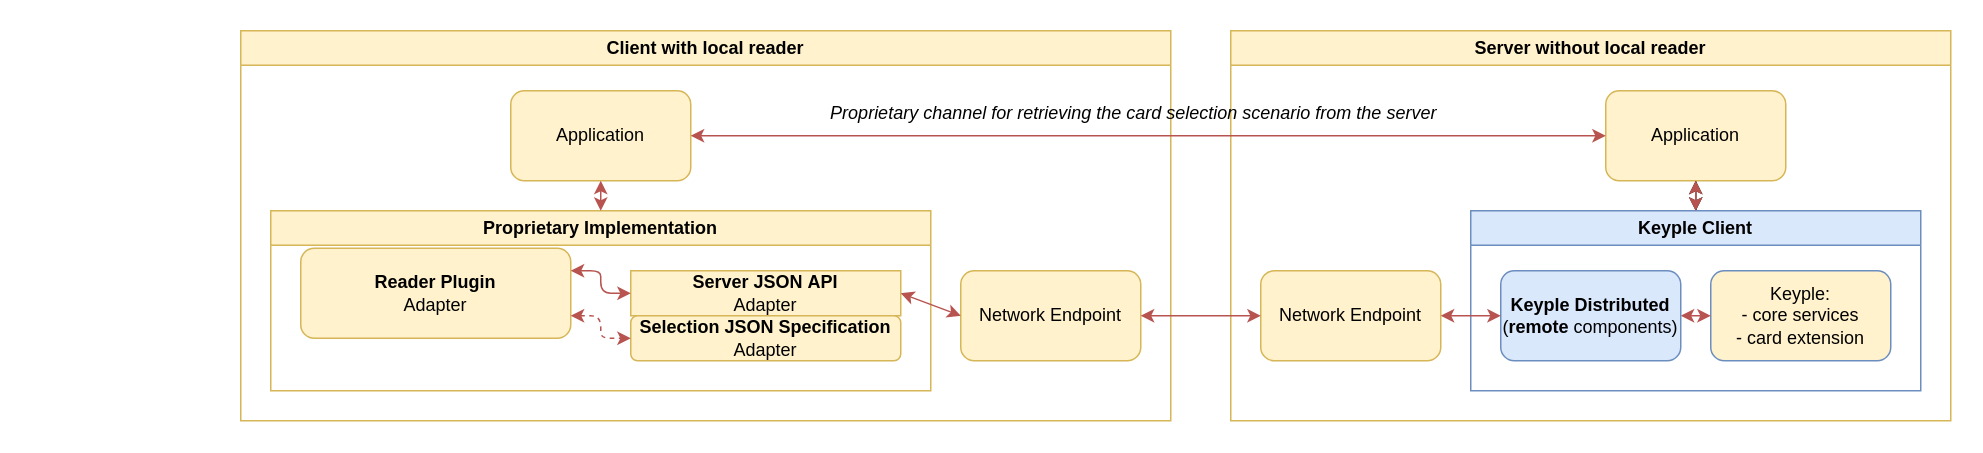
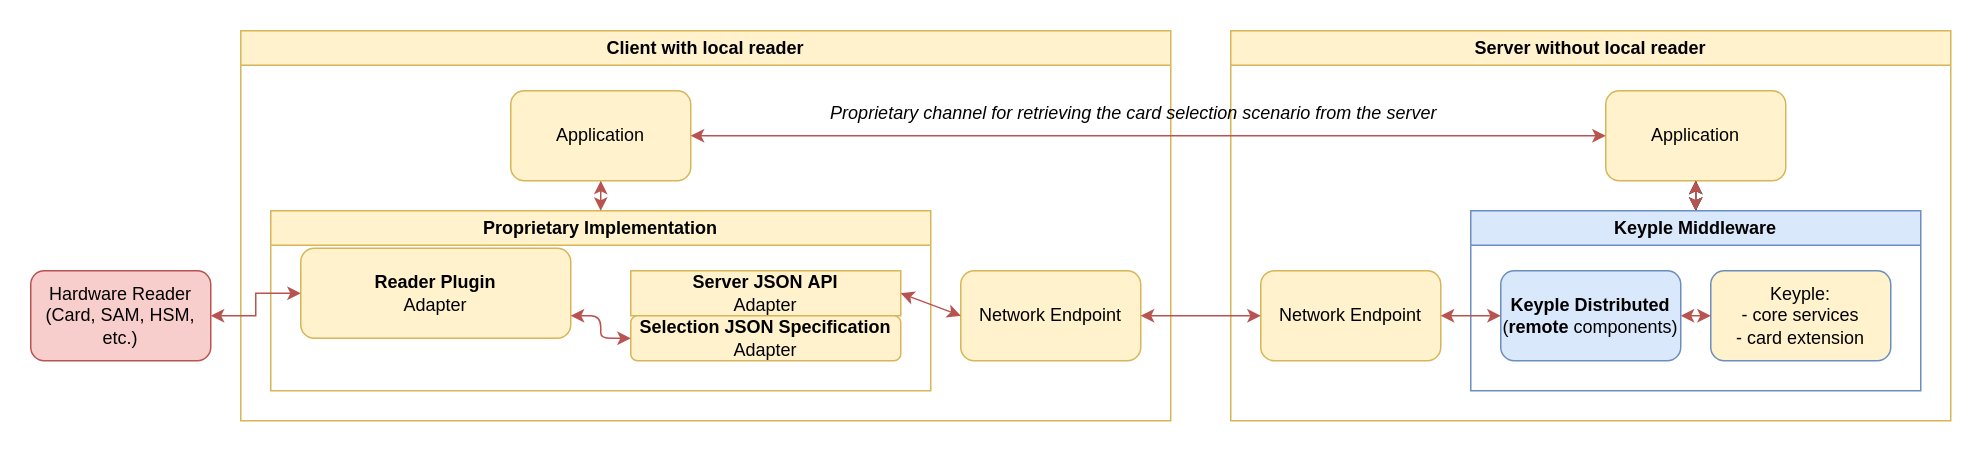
node "Keyple Client": label "Keyple Client" -> "Keyple Middleware"
edge "Reader Plugin Adapter" -- "Server JSON APIAdapter": removed
edge "Reader Plugin Adapter" -- "Hardware Reader (Card, SAM, HSM, etc.)": added
node "Hardware Reader (Card, SAM, HSM, etc.)": added
edge "Reader Plugin Adapter" -- "Selection JSON SpecificationAdapter": style dashed -> solid
